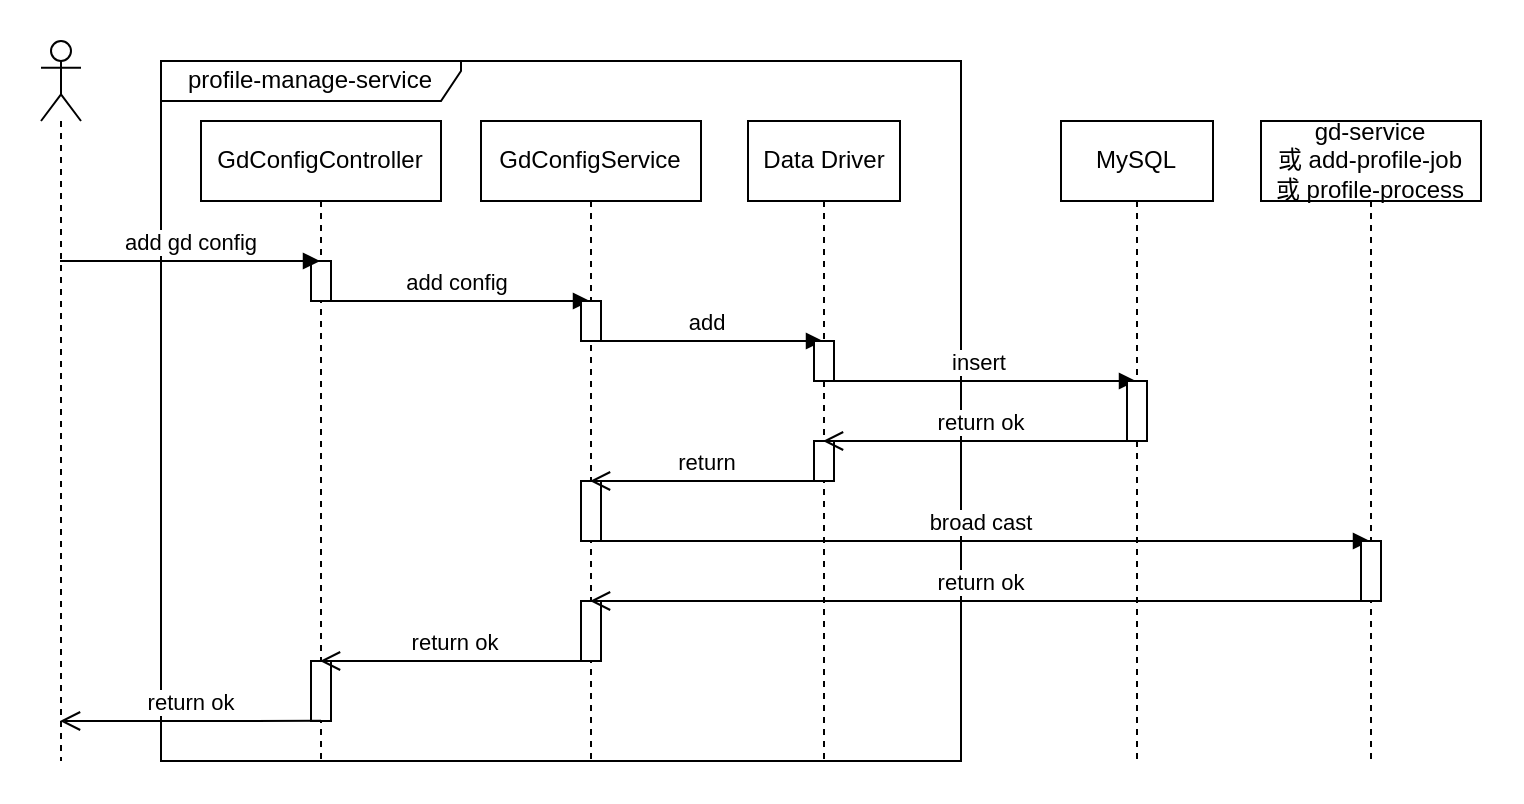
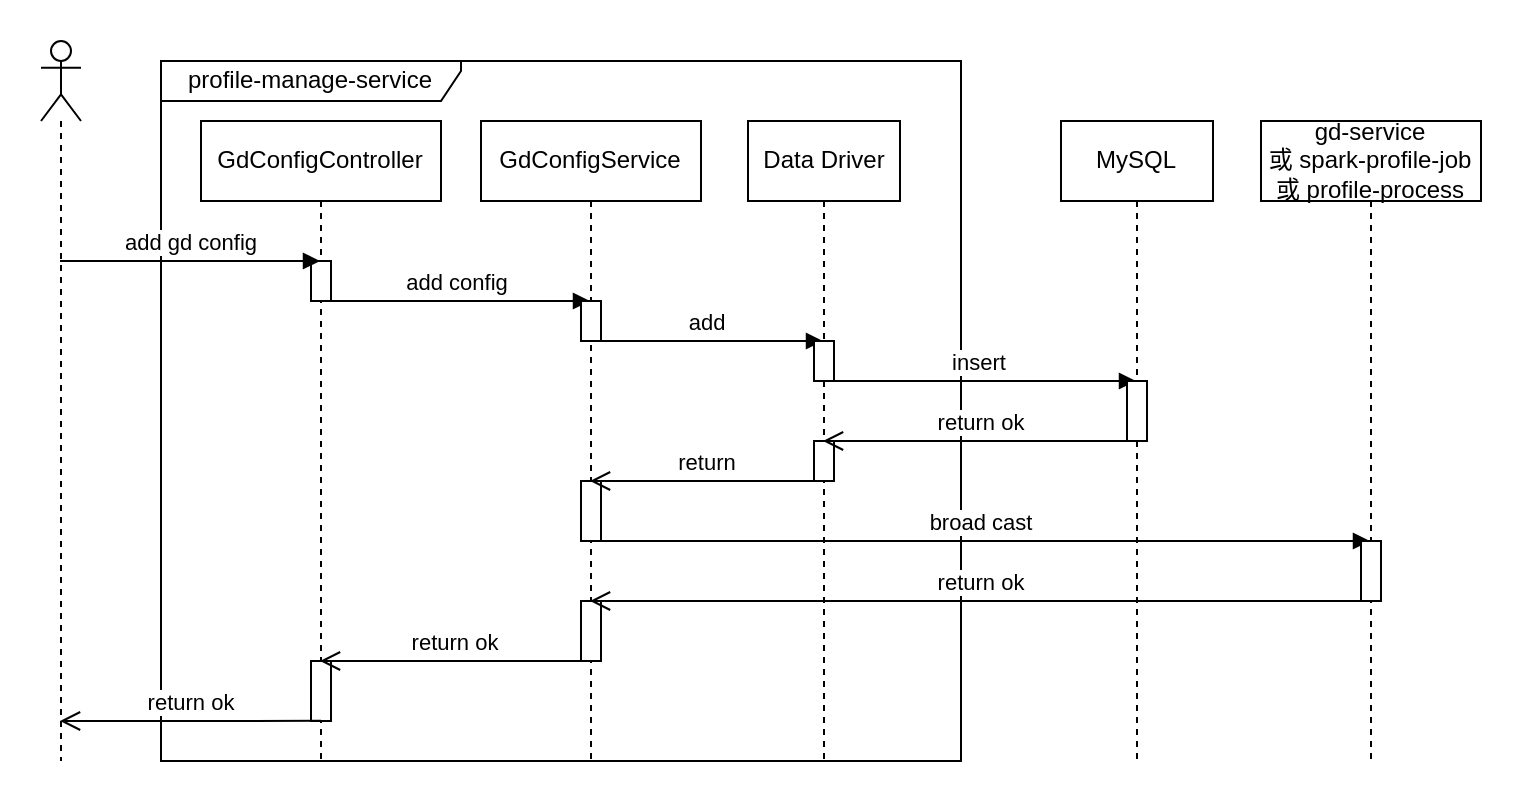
node "gd-service 或 add-profile-job 或 profile-process": label "gd-service 或 add-profile-job 或 profile-process" -> "gd-service 或 spark-profile-job 或 profile-process"
